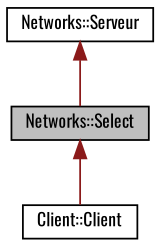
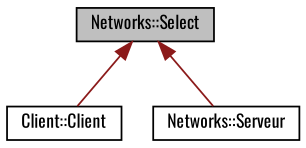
edge "Networks::Select" -> "Networks::Serveur": reversed
